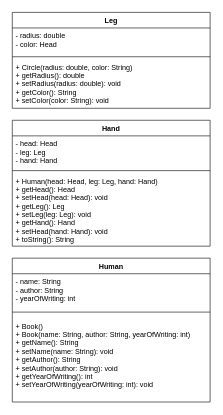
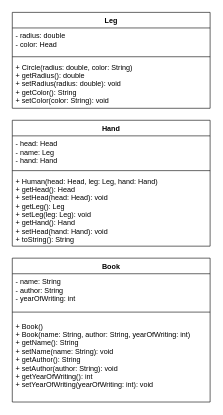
node "- head: Head - leg: Leg - hand: Hand": label "- head: Head - leg: Leg - hand: Hand" -> "- head: Head - name: Leg - hand: Hand"
node "Human": label "Human" -> "Book"
